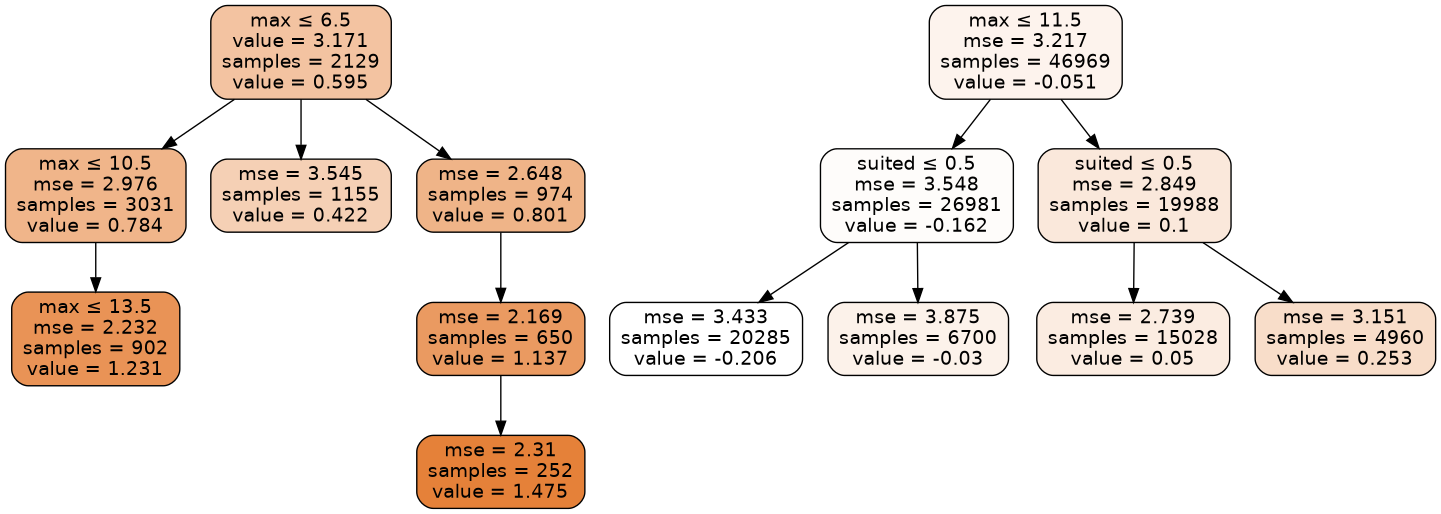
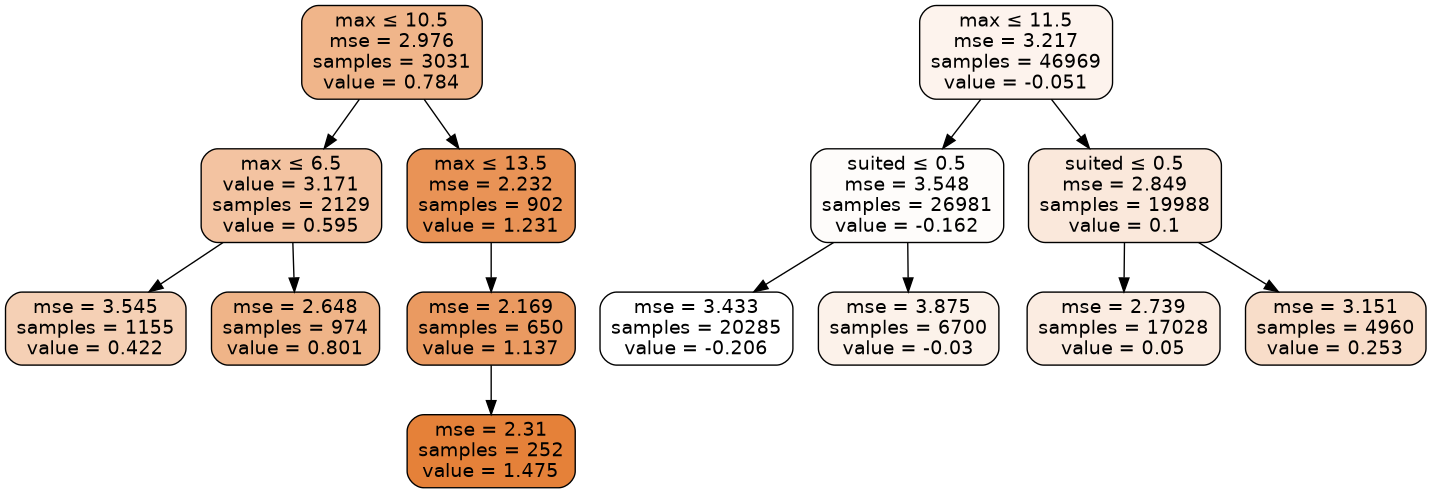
edge "max ≤ 6.5" -> "max ≤ 10.5": reversed
edge "mse = 2.648" -> "mse = 2.169": now "max ≤ 13.5" -> "mse = 2.169"
node "mse = 2.739": text "samples = 15028" -> "samples = 17028"
